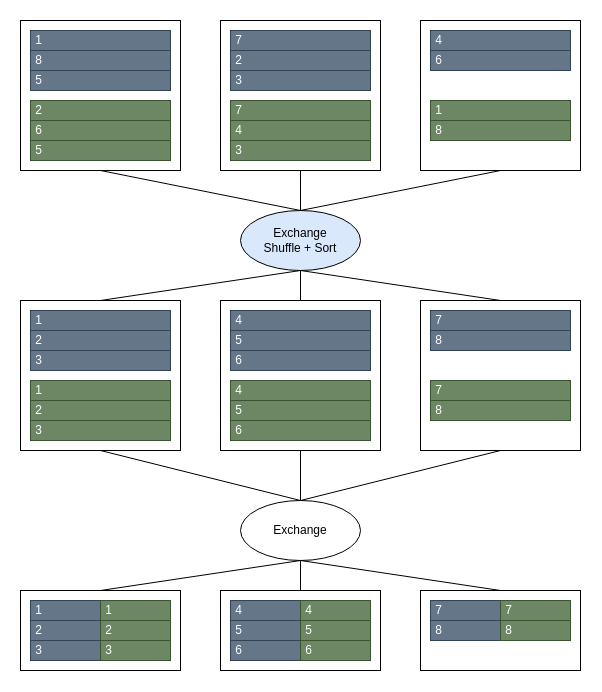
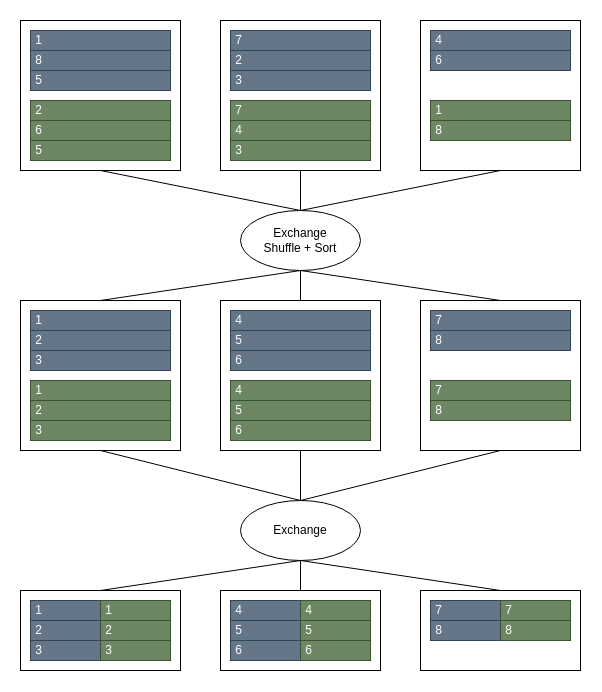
node "Exchange Shuffle + Sort": fillcolor #dae8fc -> #ffffff
